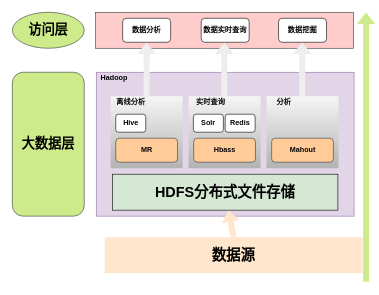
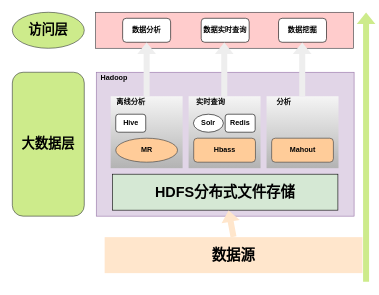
node "Solr": shape rounded rectangle -> ellipse
node "MR": shape rounded rectangle -> ellipse
